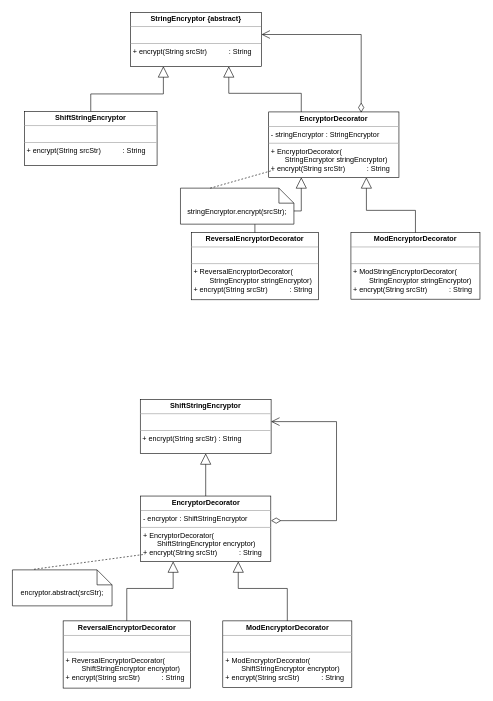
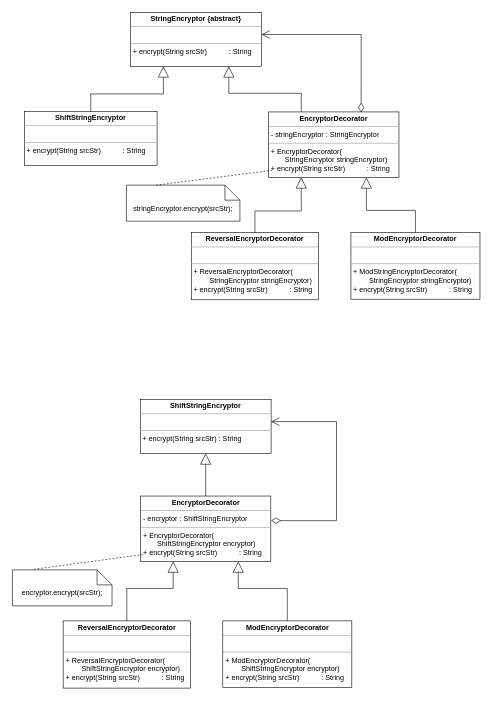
node "stringEncryptor.encrypt(srcStr);": moved (237, 206) -> (183, 203)
node "encryptor.abstract(srcStr);": label "encryptor.abstract(srcStr);" -> "encryptor.encrypt(srcStr);"
